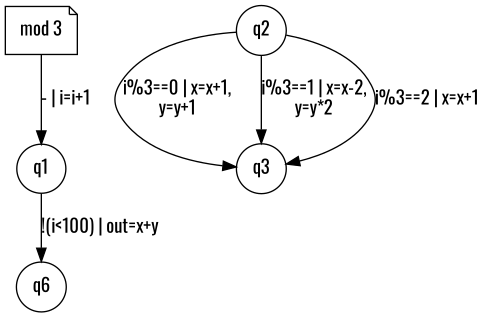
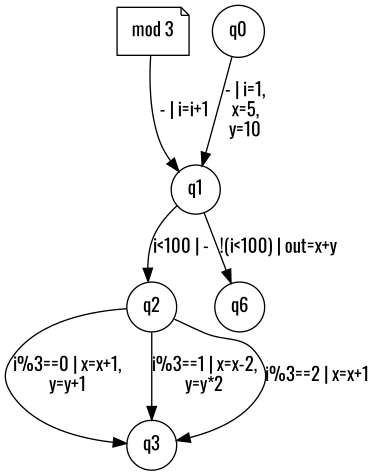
node "q0": added
edge "q1" -> "q2": added, label "i<100 | -"
